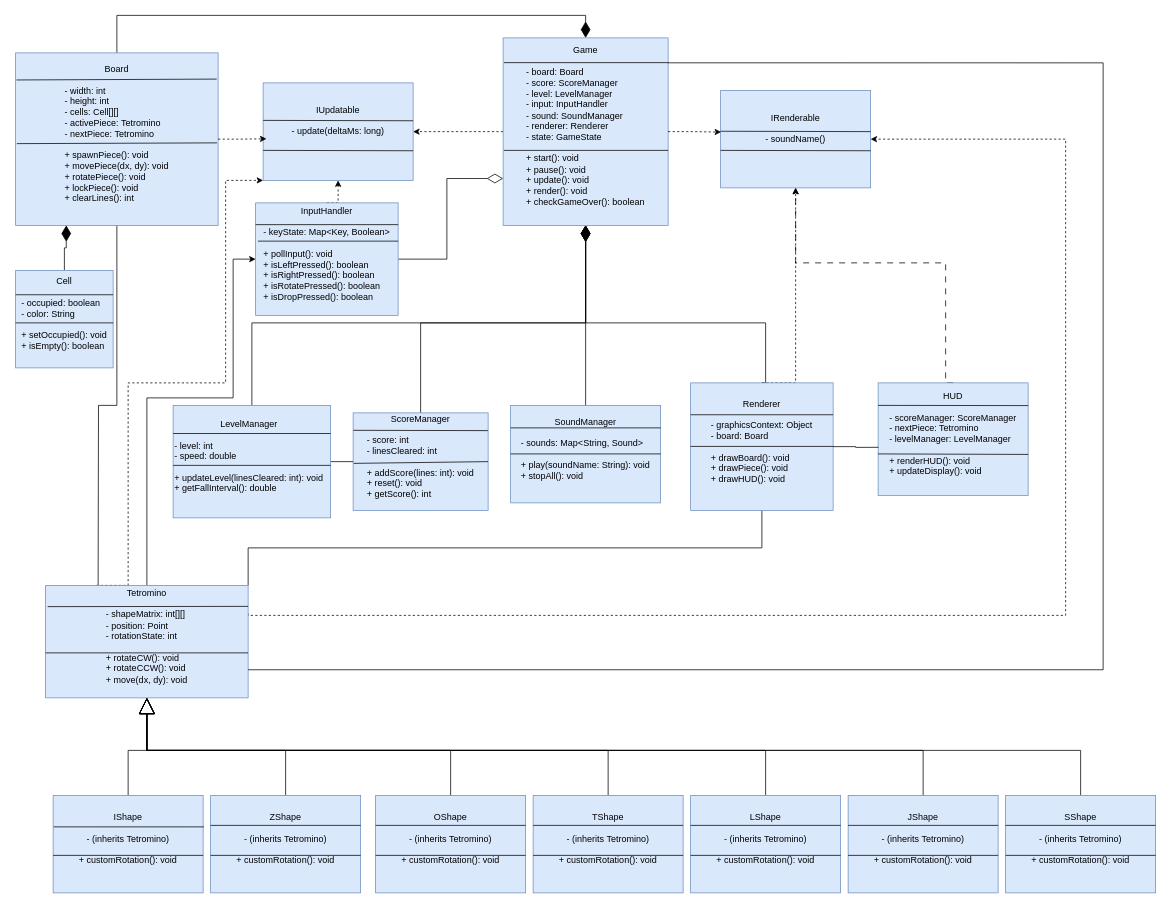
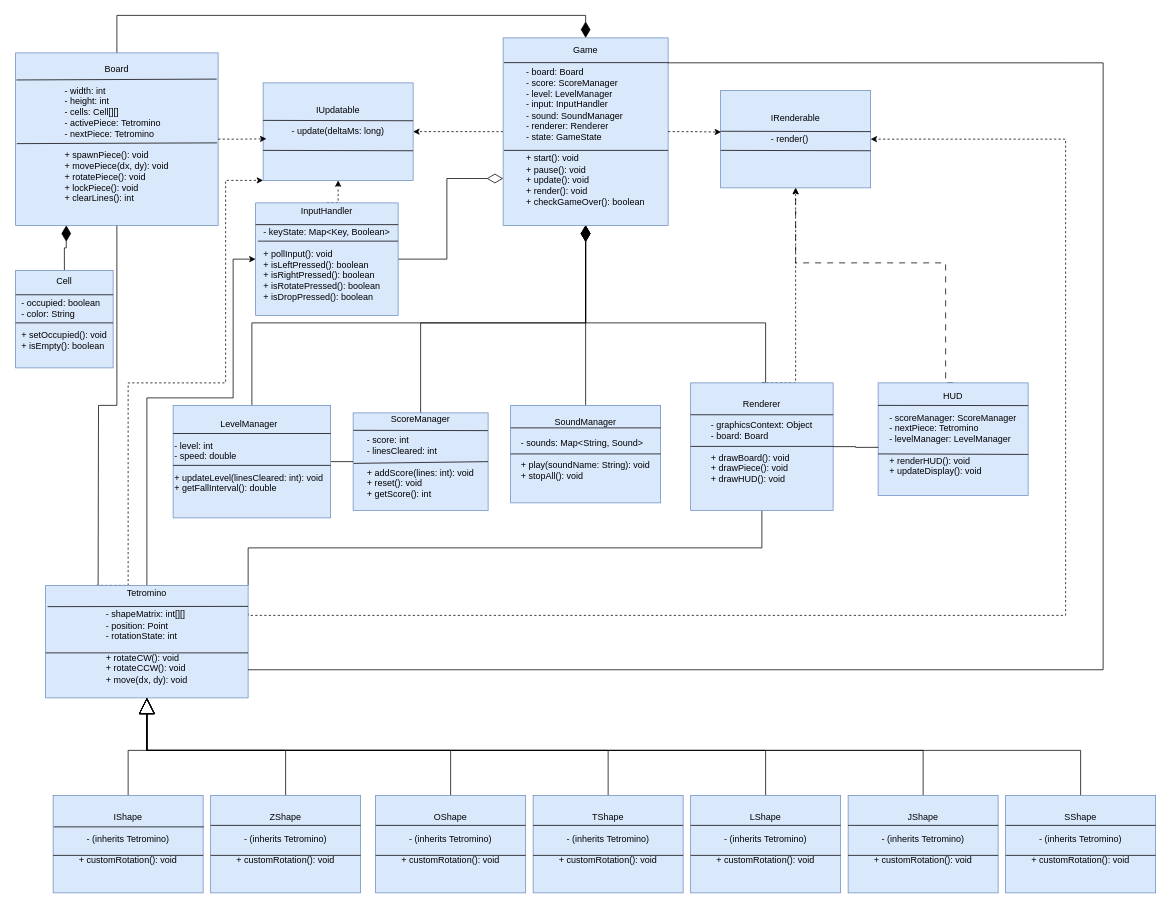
node "IRenderable - soundName()": label "IRenderable - soundName()" -> "IRenderable - render()"
